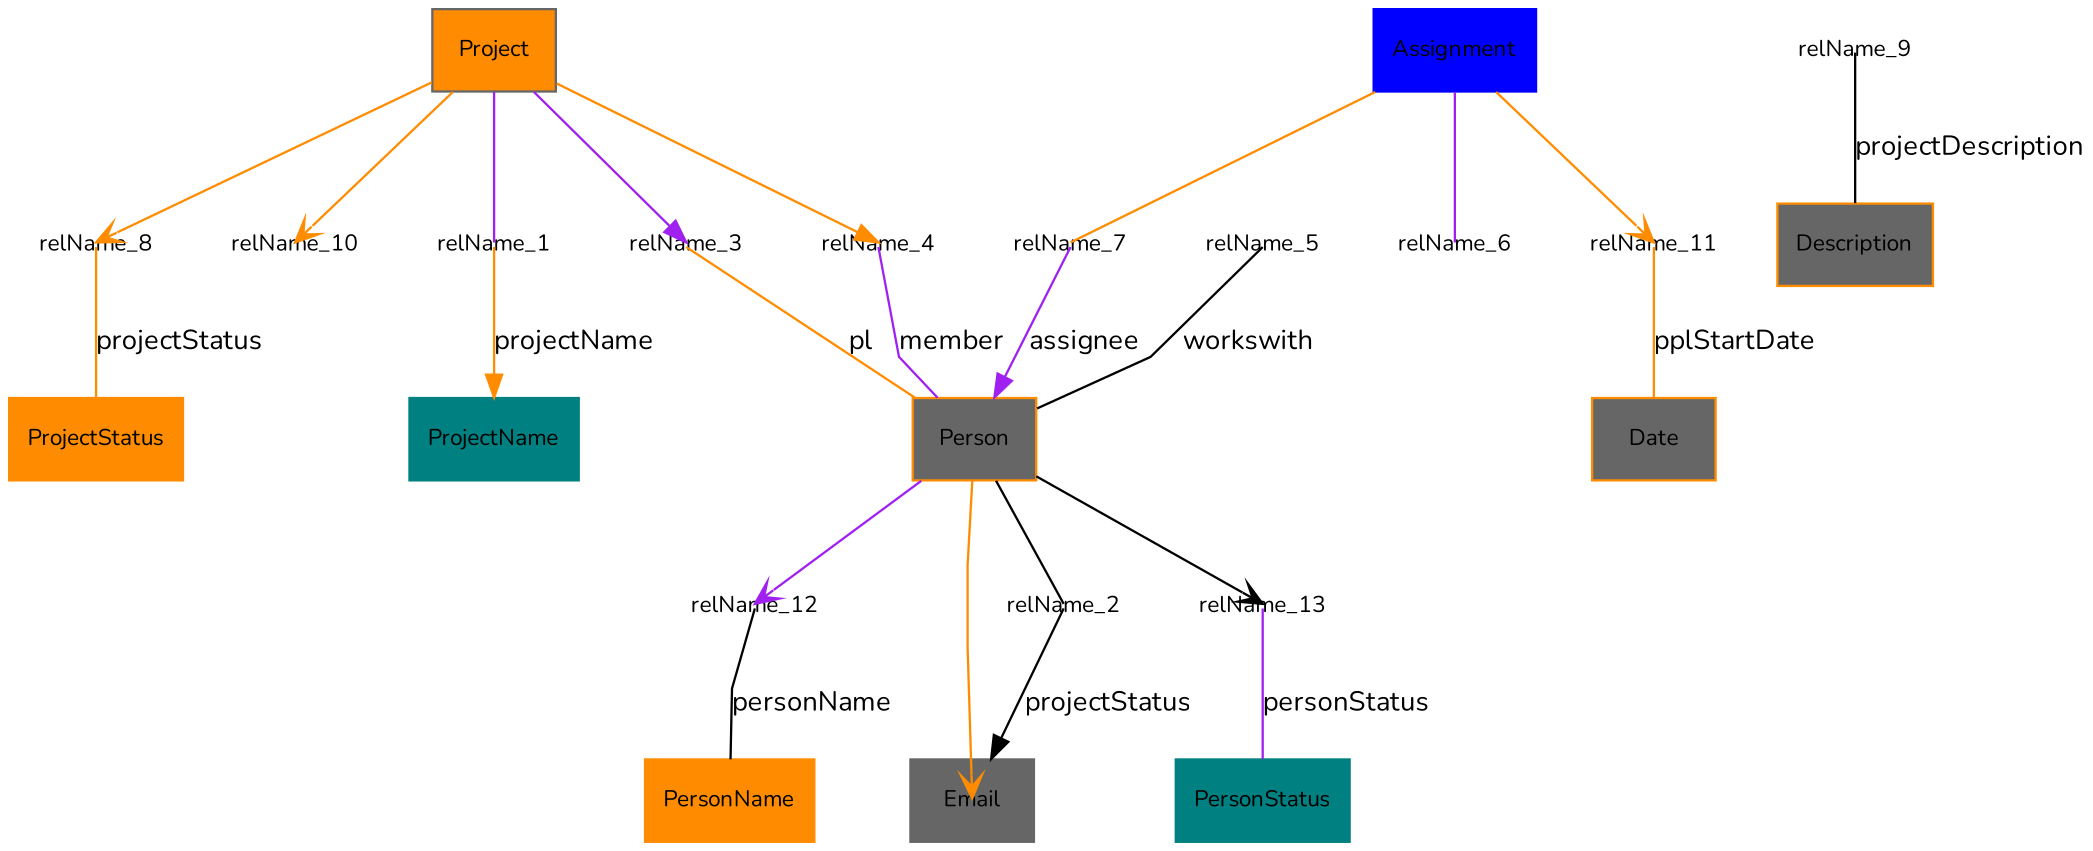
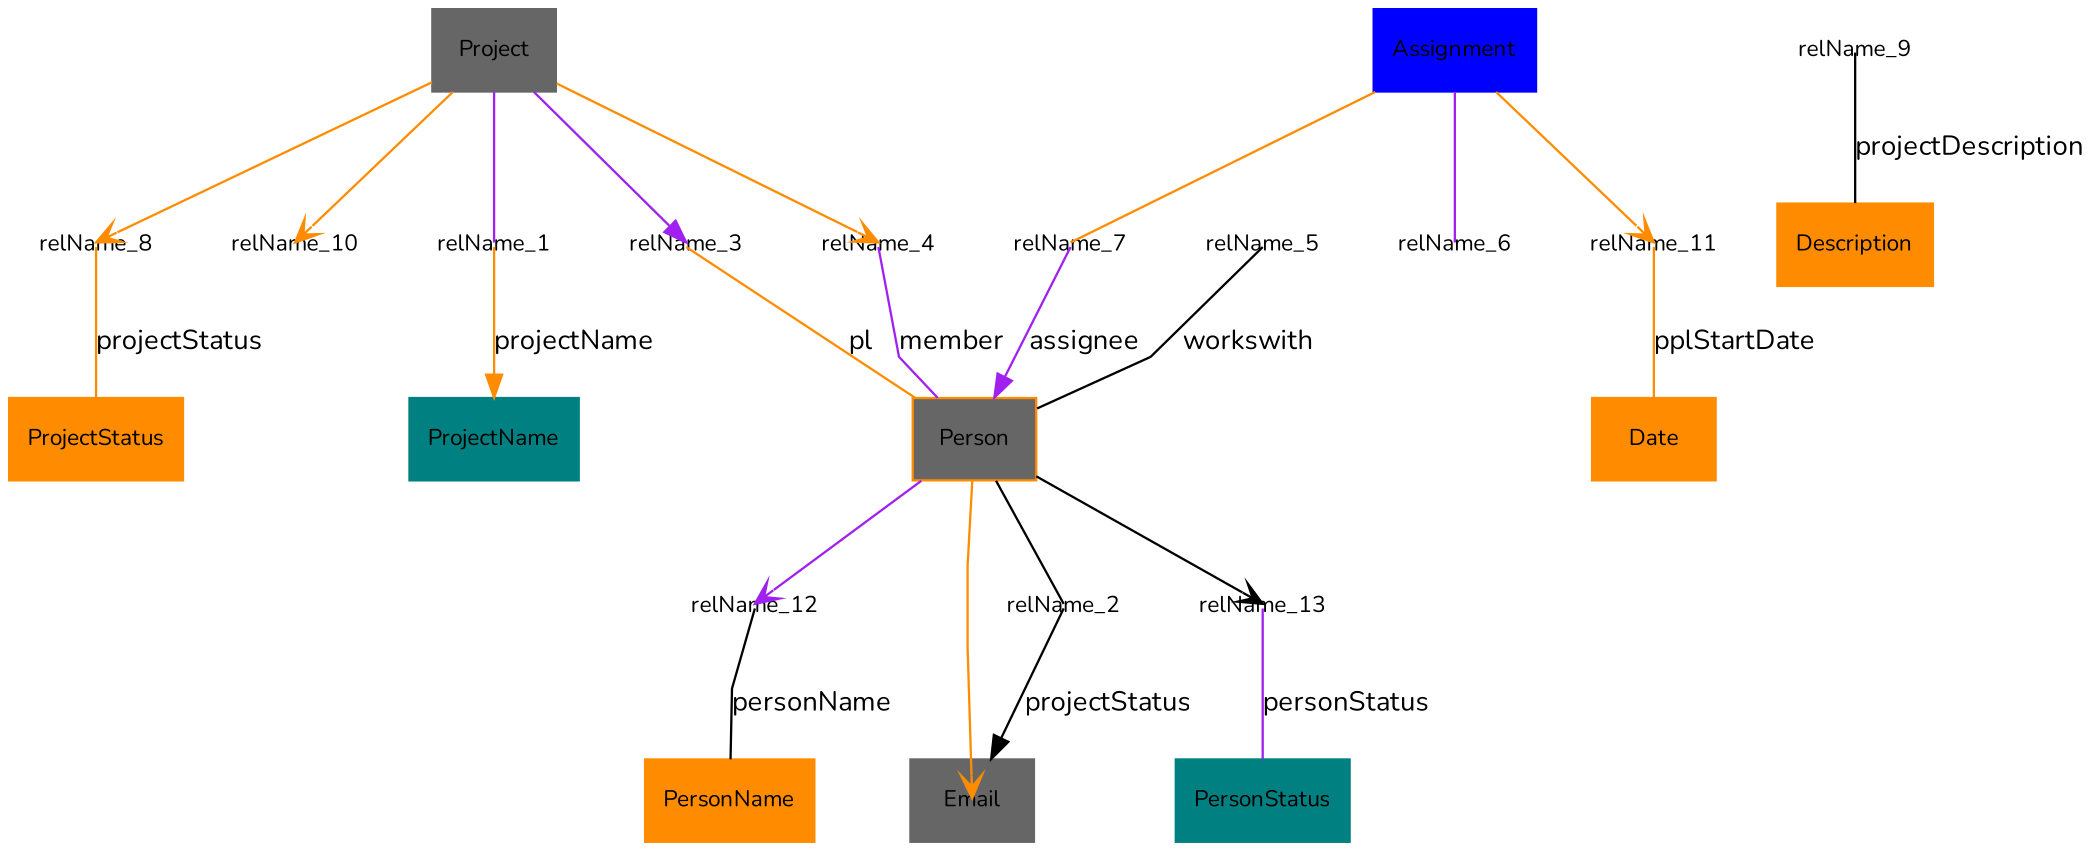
node "Project": fillcolor darkorange -> gray40
edge "Project" -> "relName_4": arrowhead normal -> ovee
node "Description": fillcolor gray40 -> darkorange
node "Date": fillcolor gray40 -> darkorange
